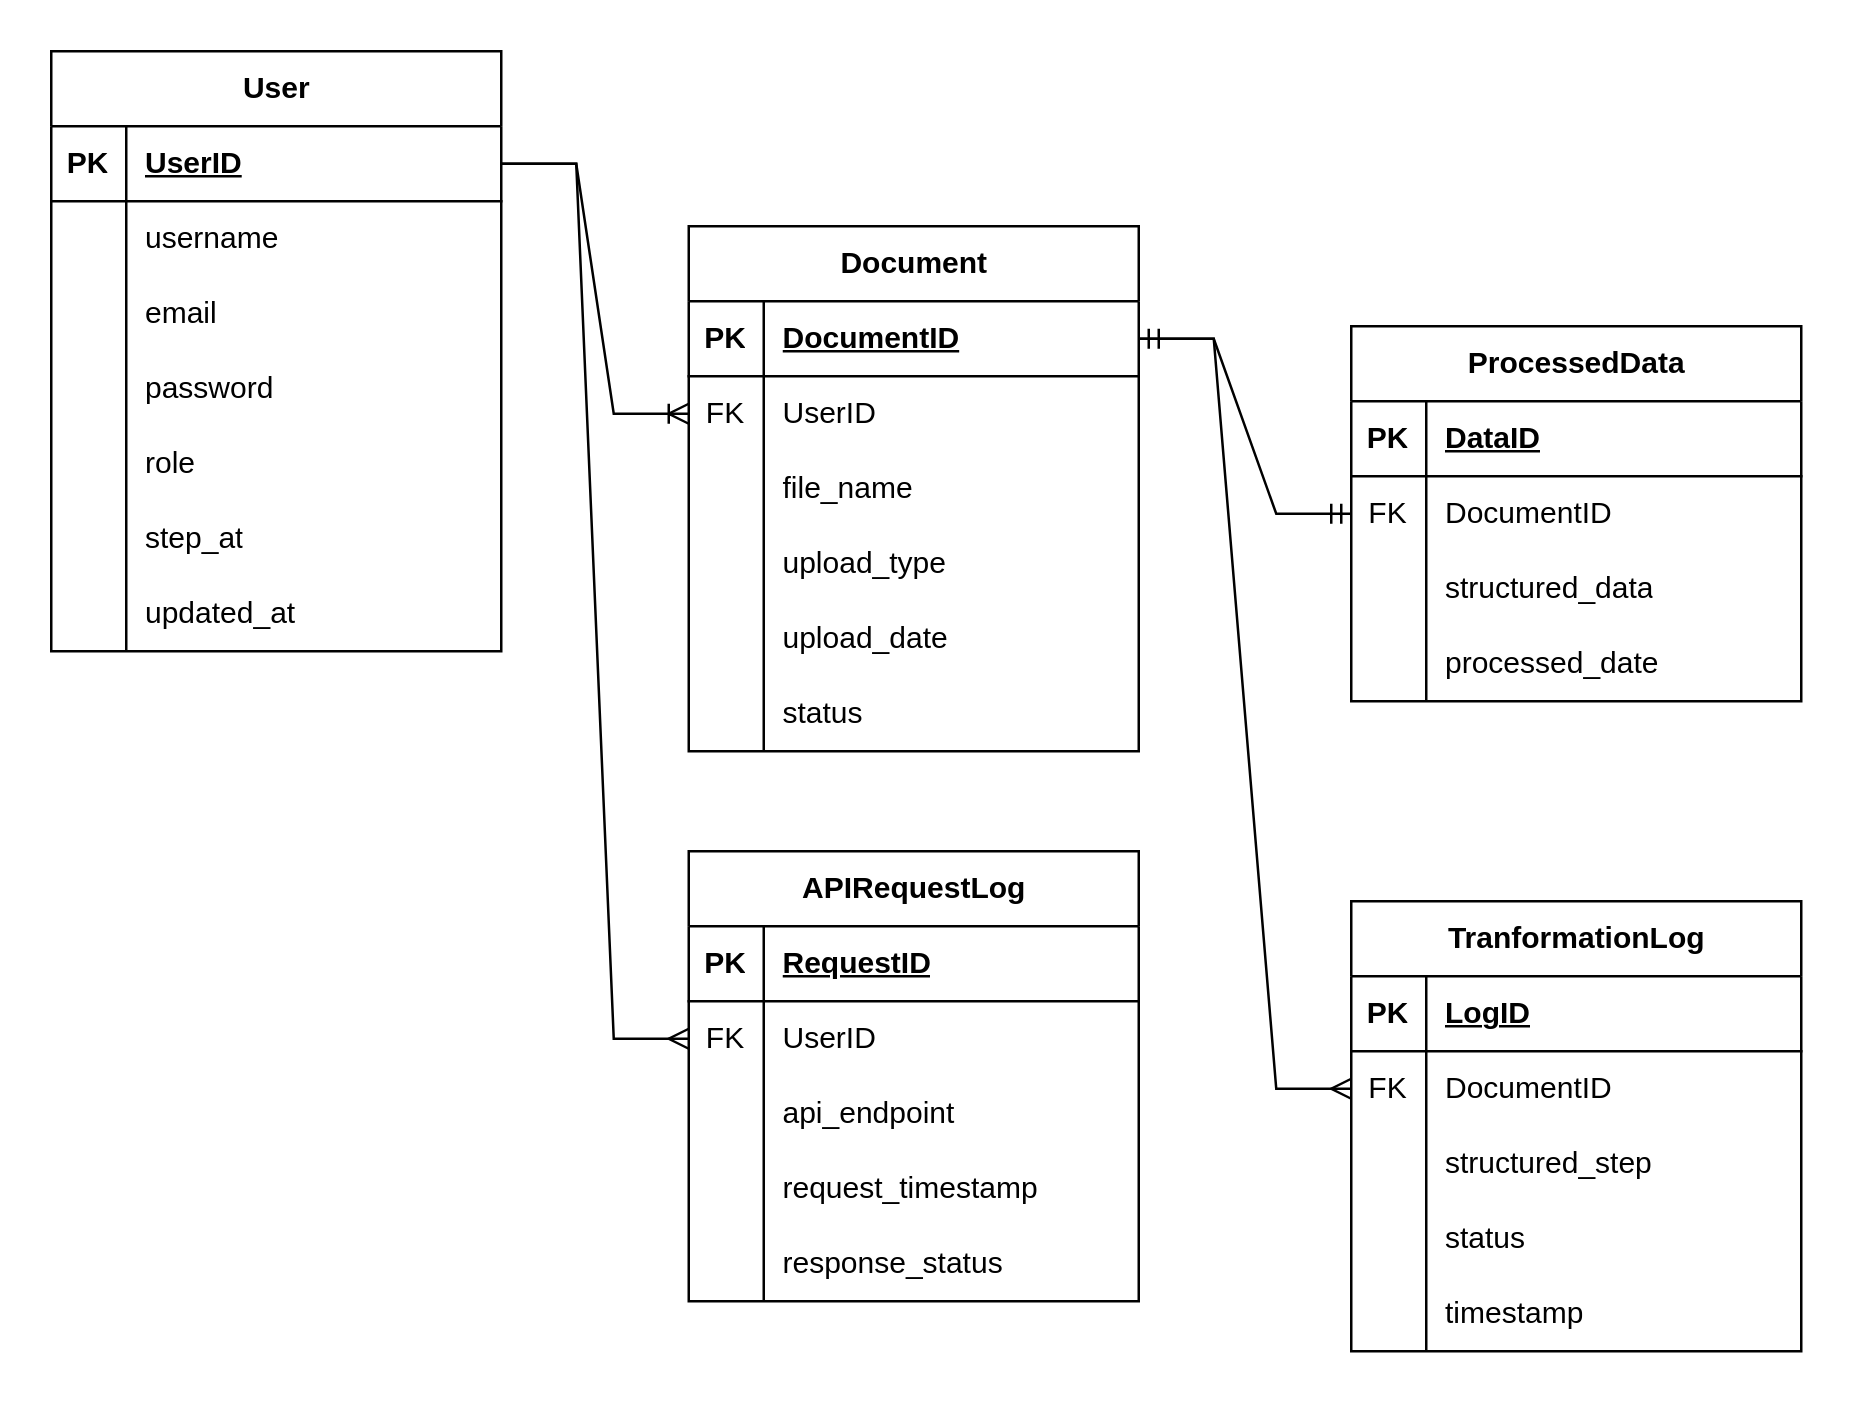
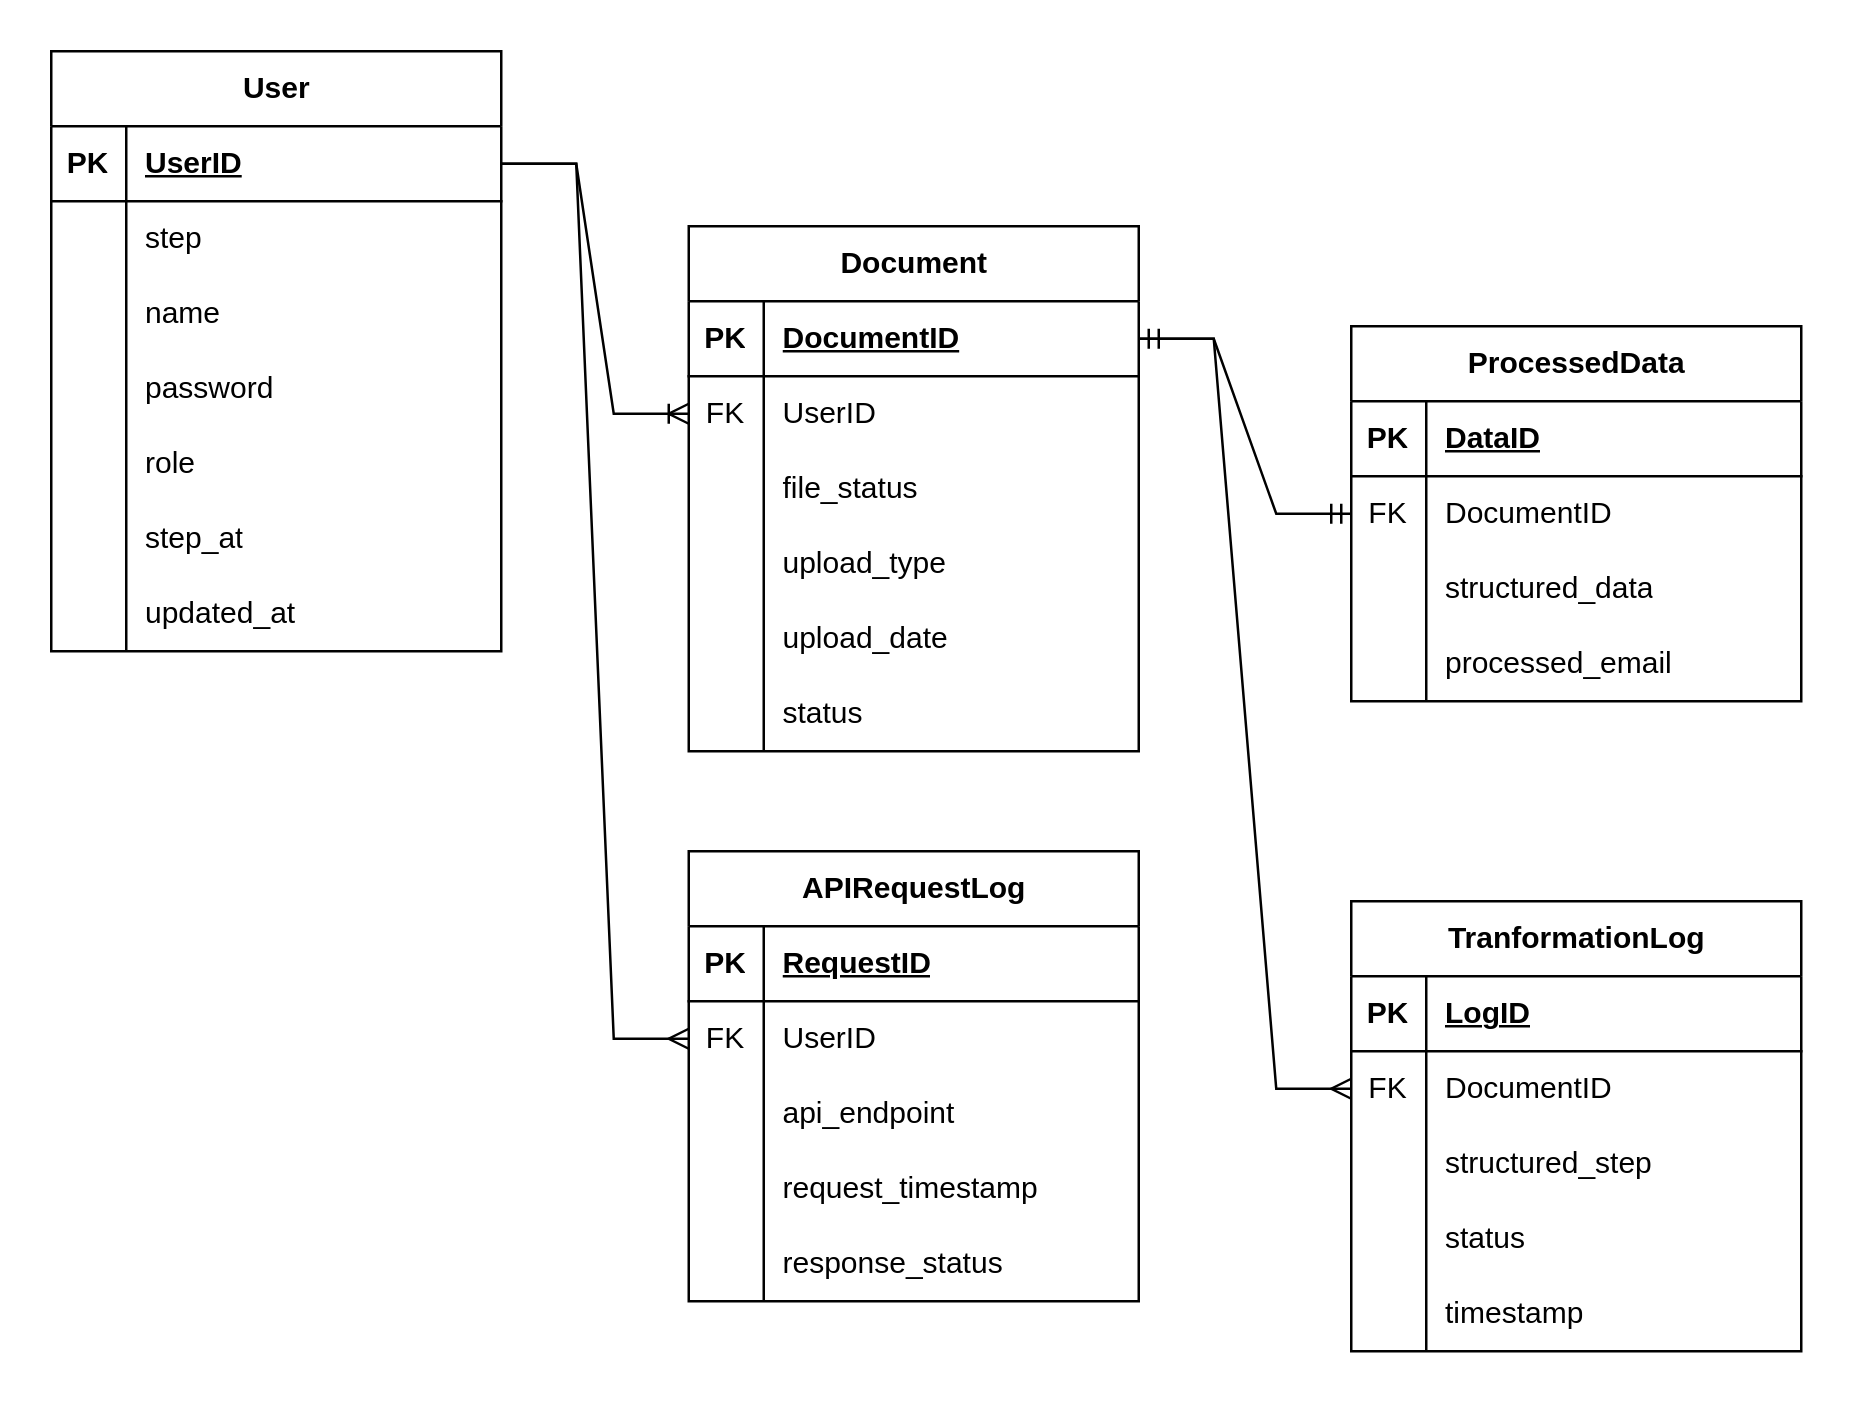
node "username": label "username" -> "step"
node "email": label "email" -> "name"
node "file_name": label "file_name" -> "file_status"
node "processed_date": label "processed_date" -> "processed_email"
